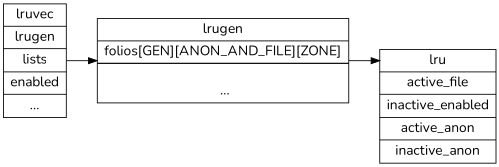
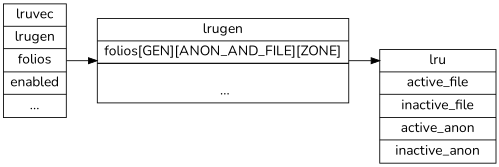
node "lruvec": text "lists" -> "folios"
node "lru": text "inactive_enabled" -> "inactive_file"
